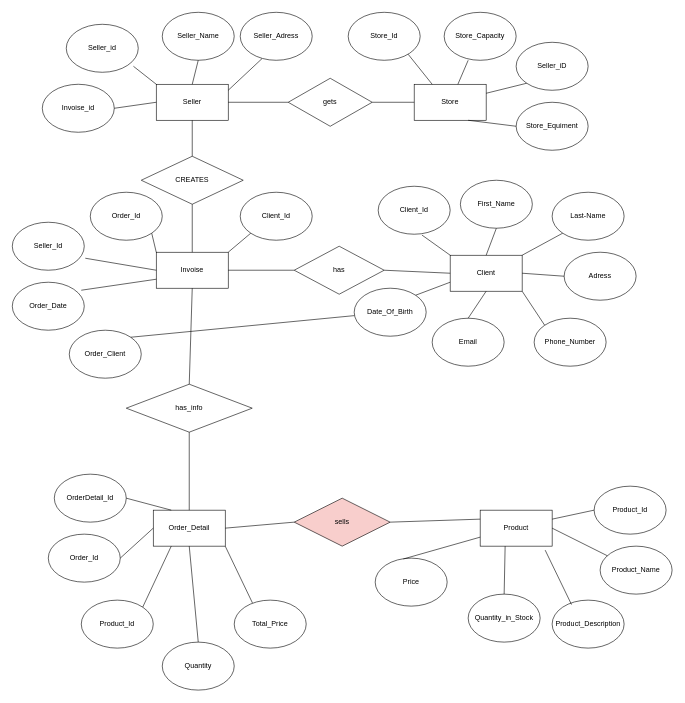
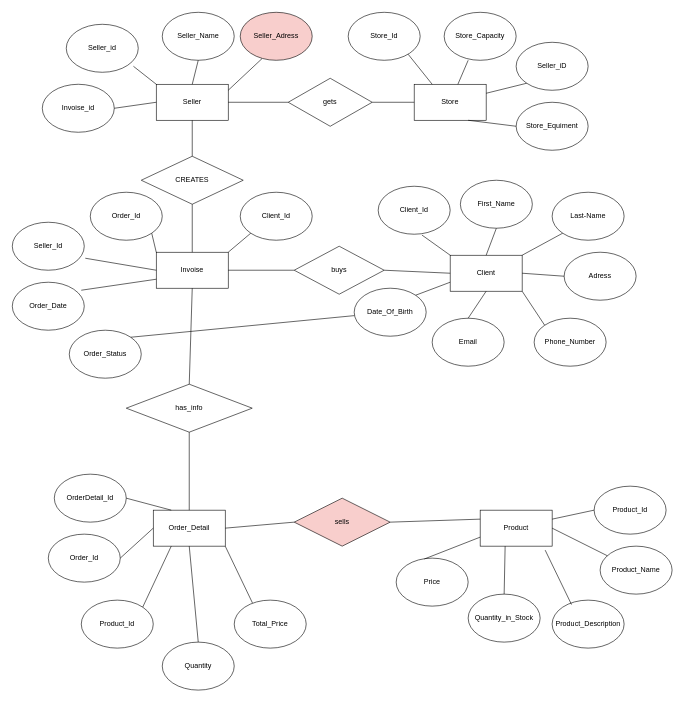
node "Seller_Adress": fillcolor #ffffff -> #f8cecc
node "has": label "has" -> "buys"
node "Order_Client": label "Order_Client" -> "Order_Status"
node "Price": moved (411, 582) -> (432, 582)
